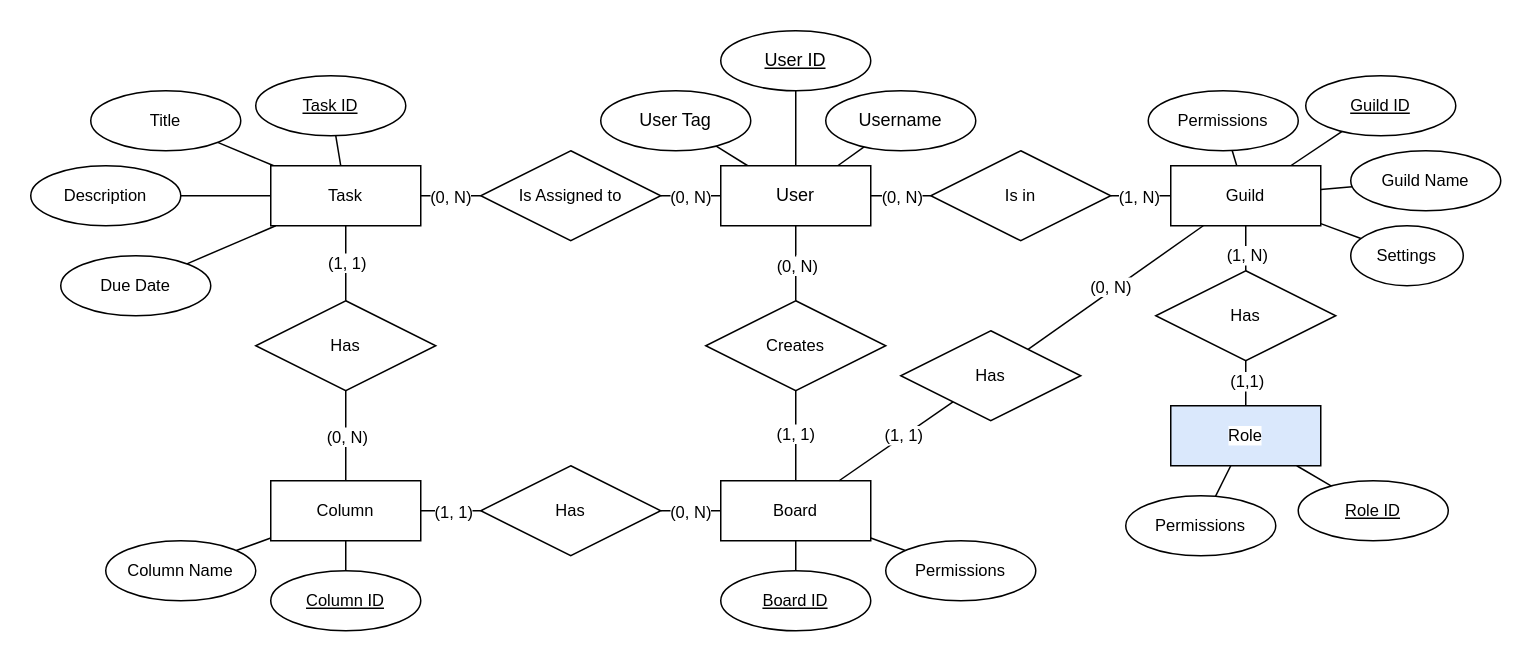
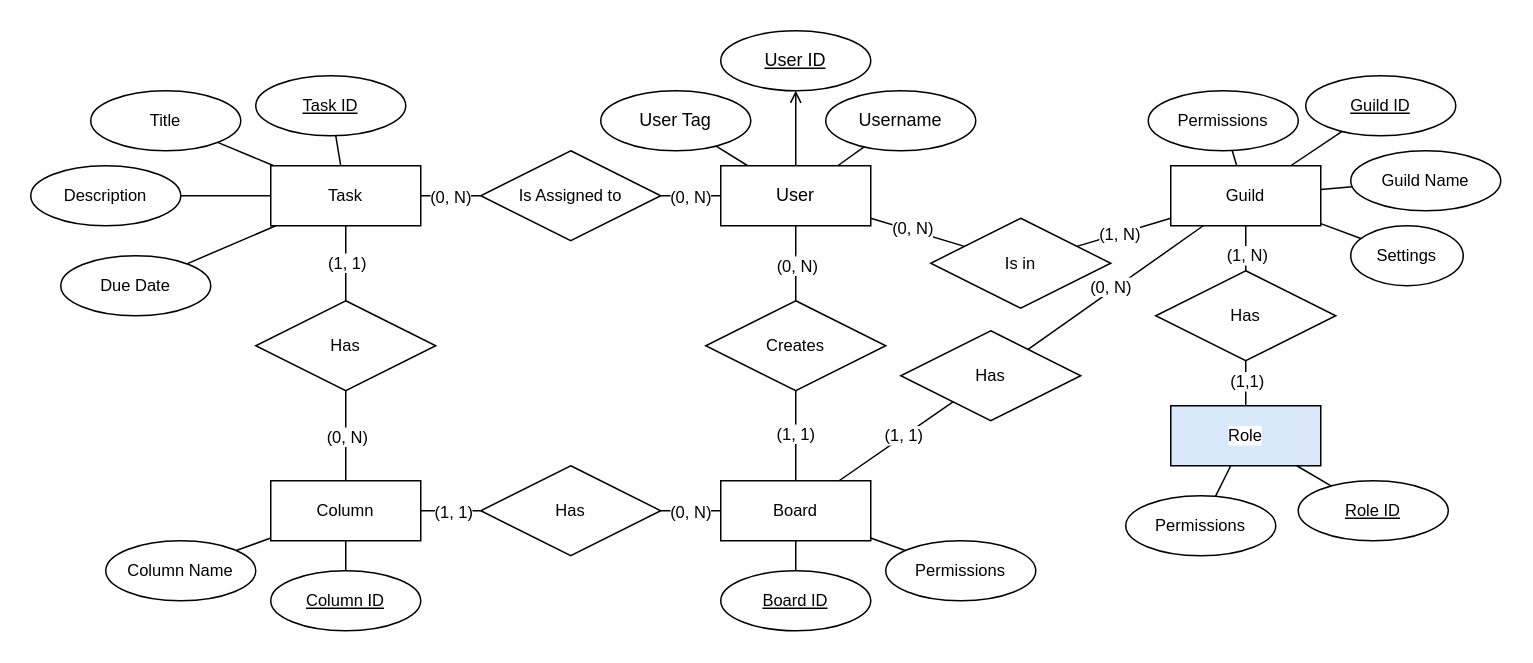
edge "User ID" -- "User": arrowhead none -> open
node "Is in": moved (1021, 196) -> (1021, 263)
